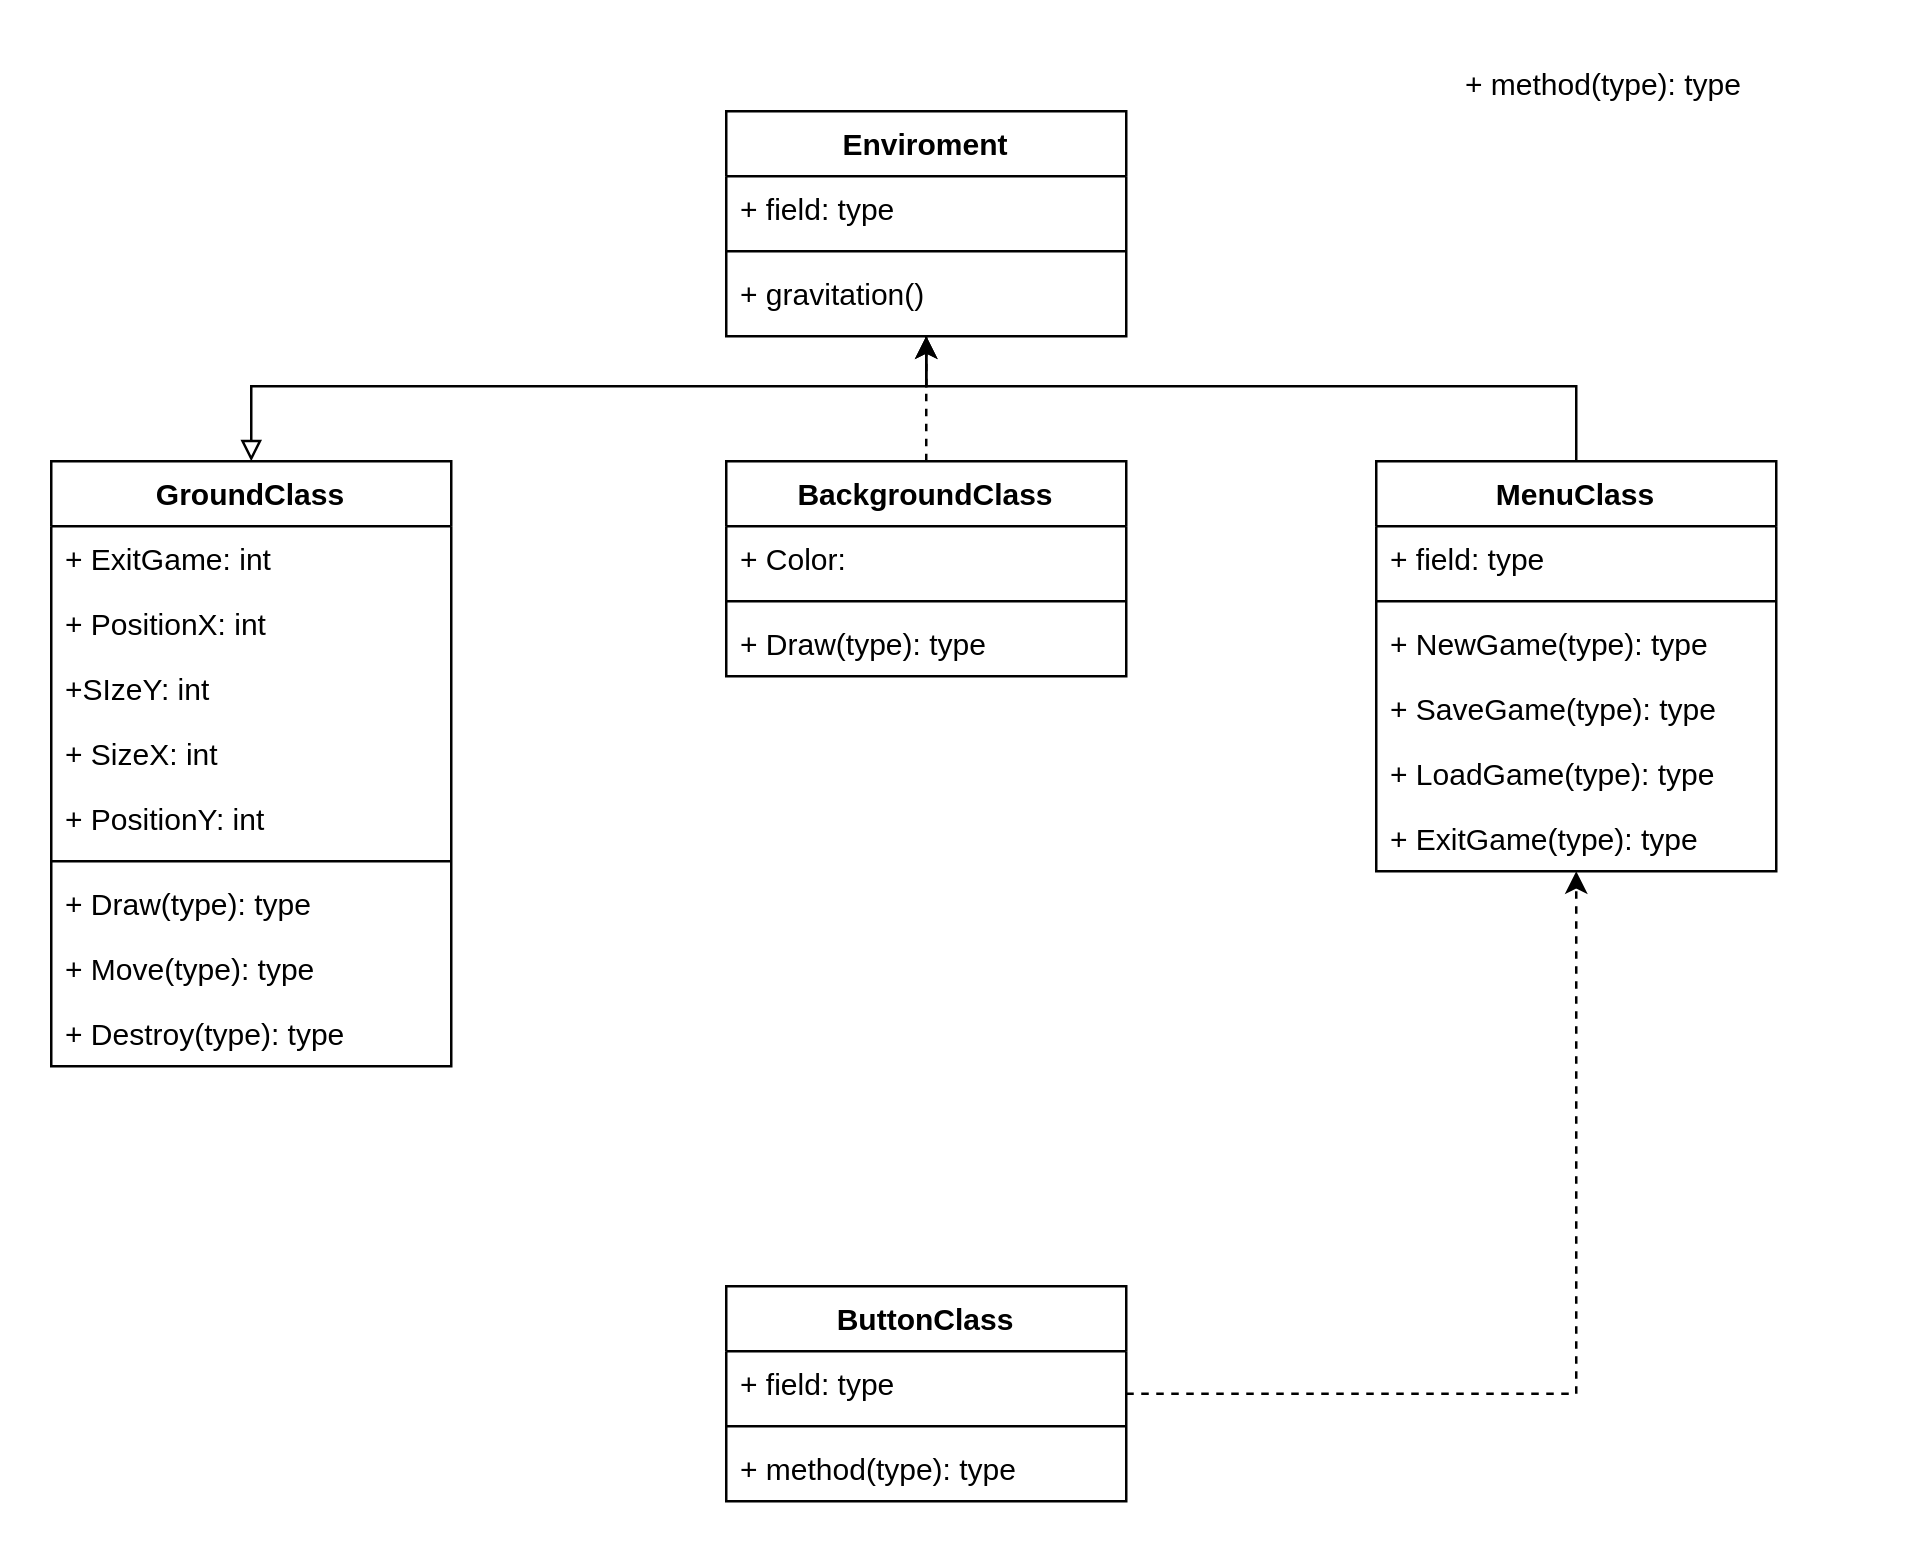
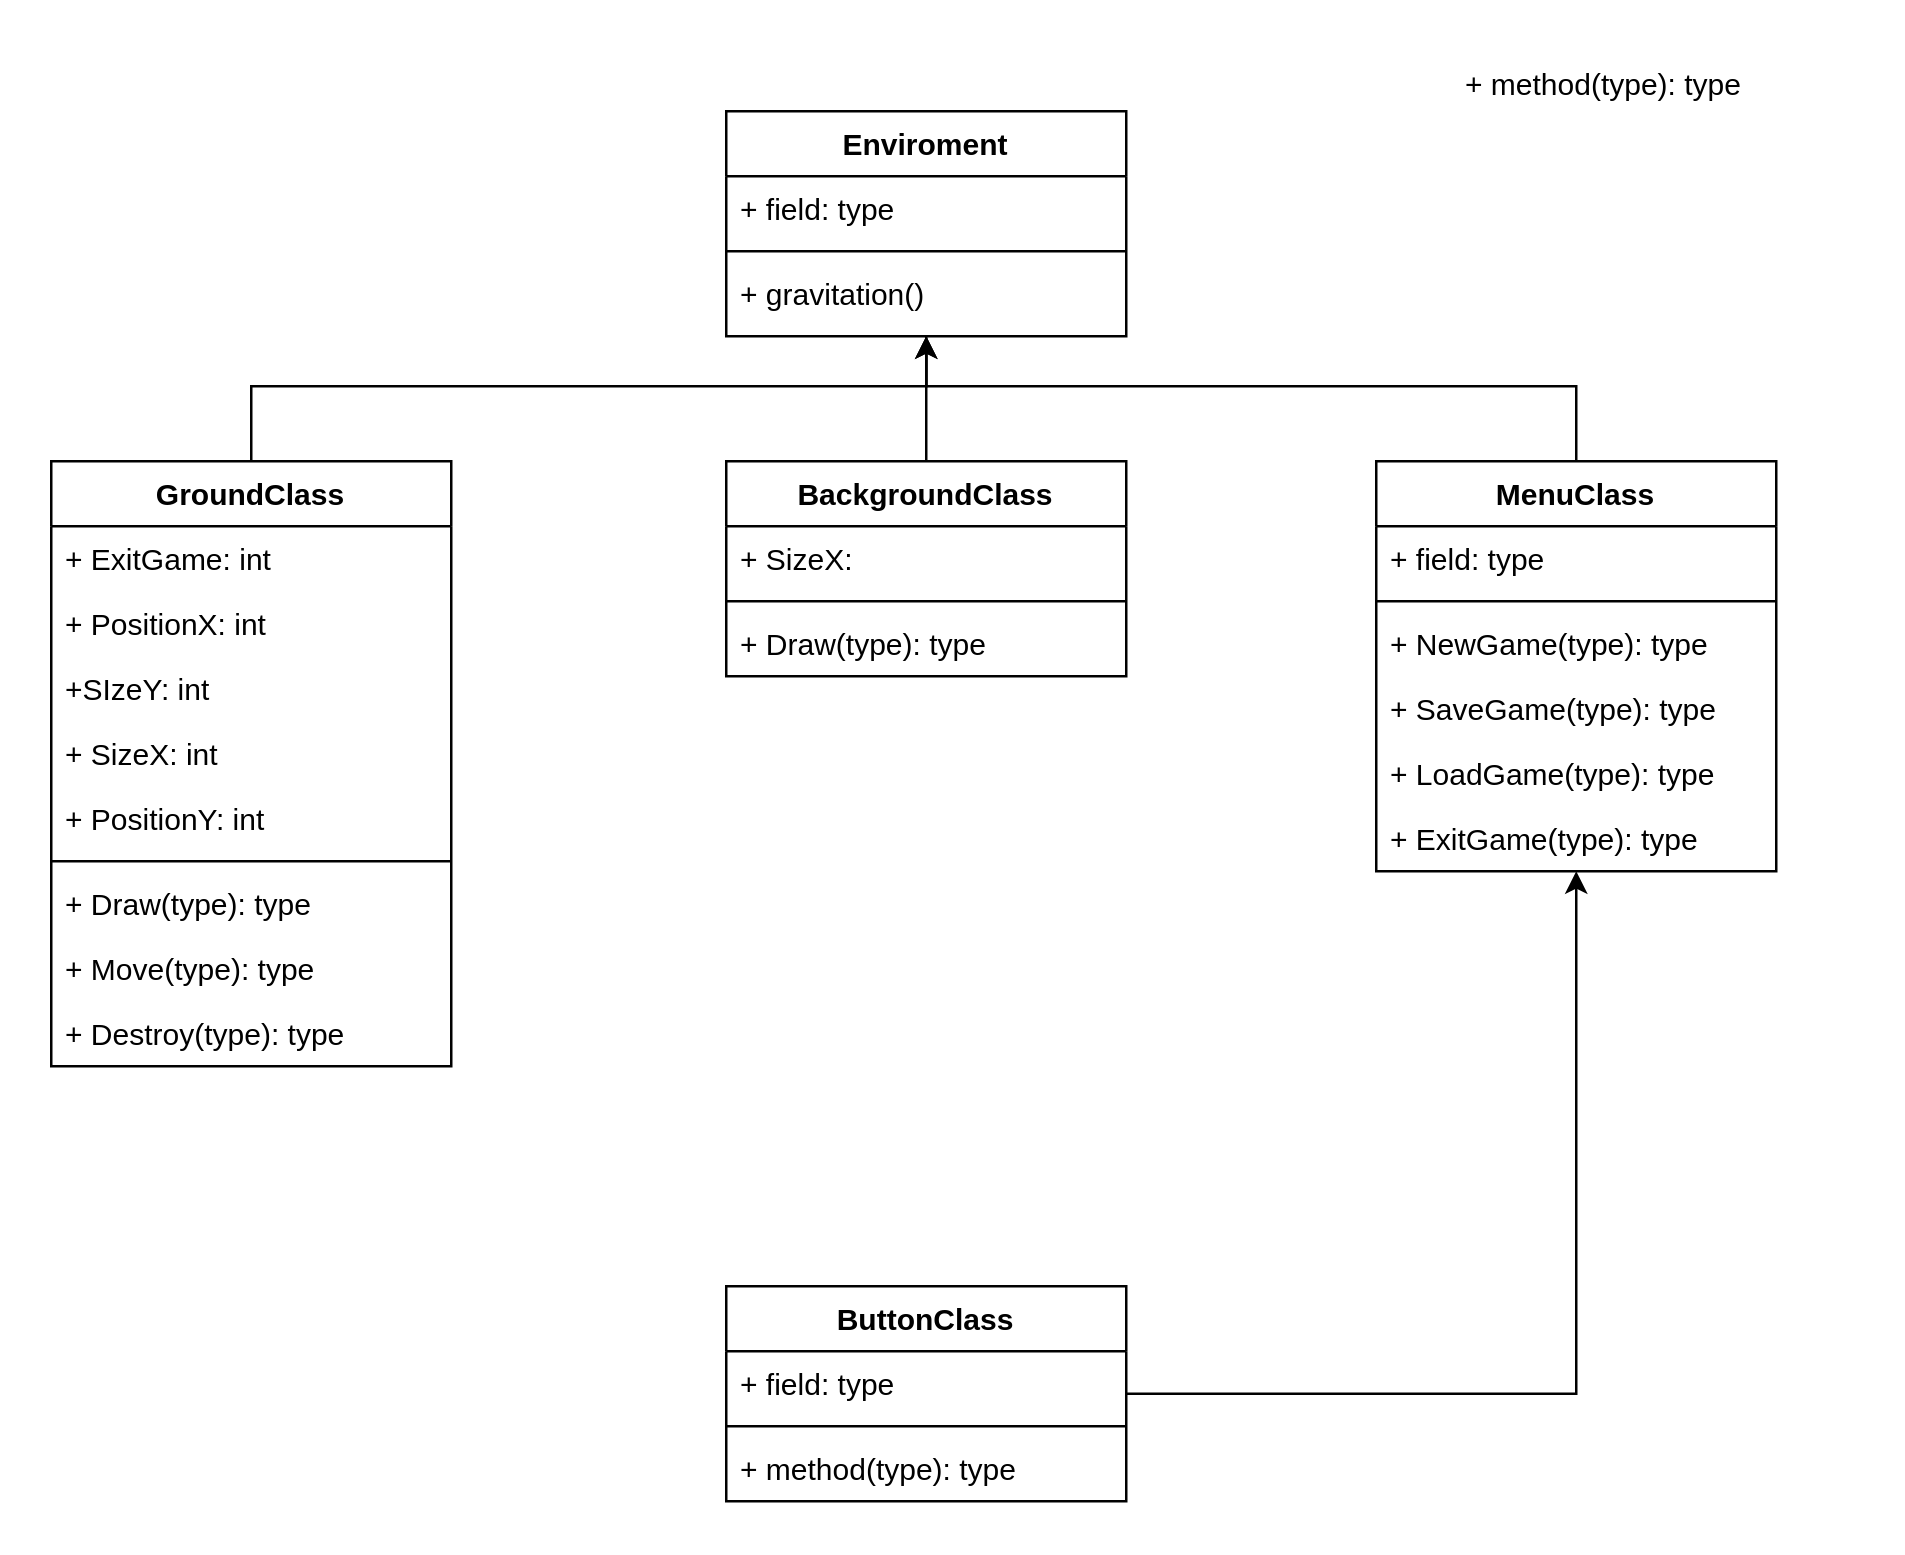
edge "BackgroundClass" -> "Enviroment": style dashed -> solid
edge "Enviroment" -> "GroundClass": arrowhead block -> none
node "+ Color:": label "+ Color:" -> "+ SizeX:"
edge "ButtonClass" -> "MenuClass": style dashed -> solid
